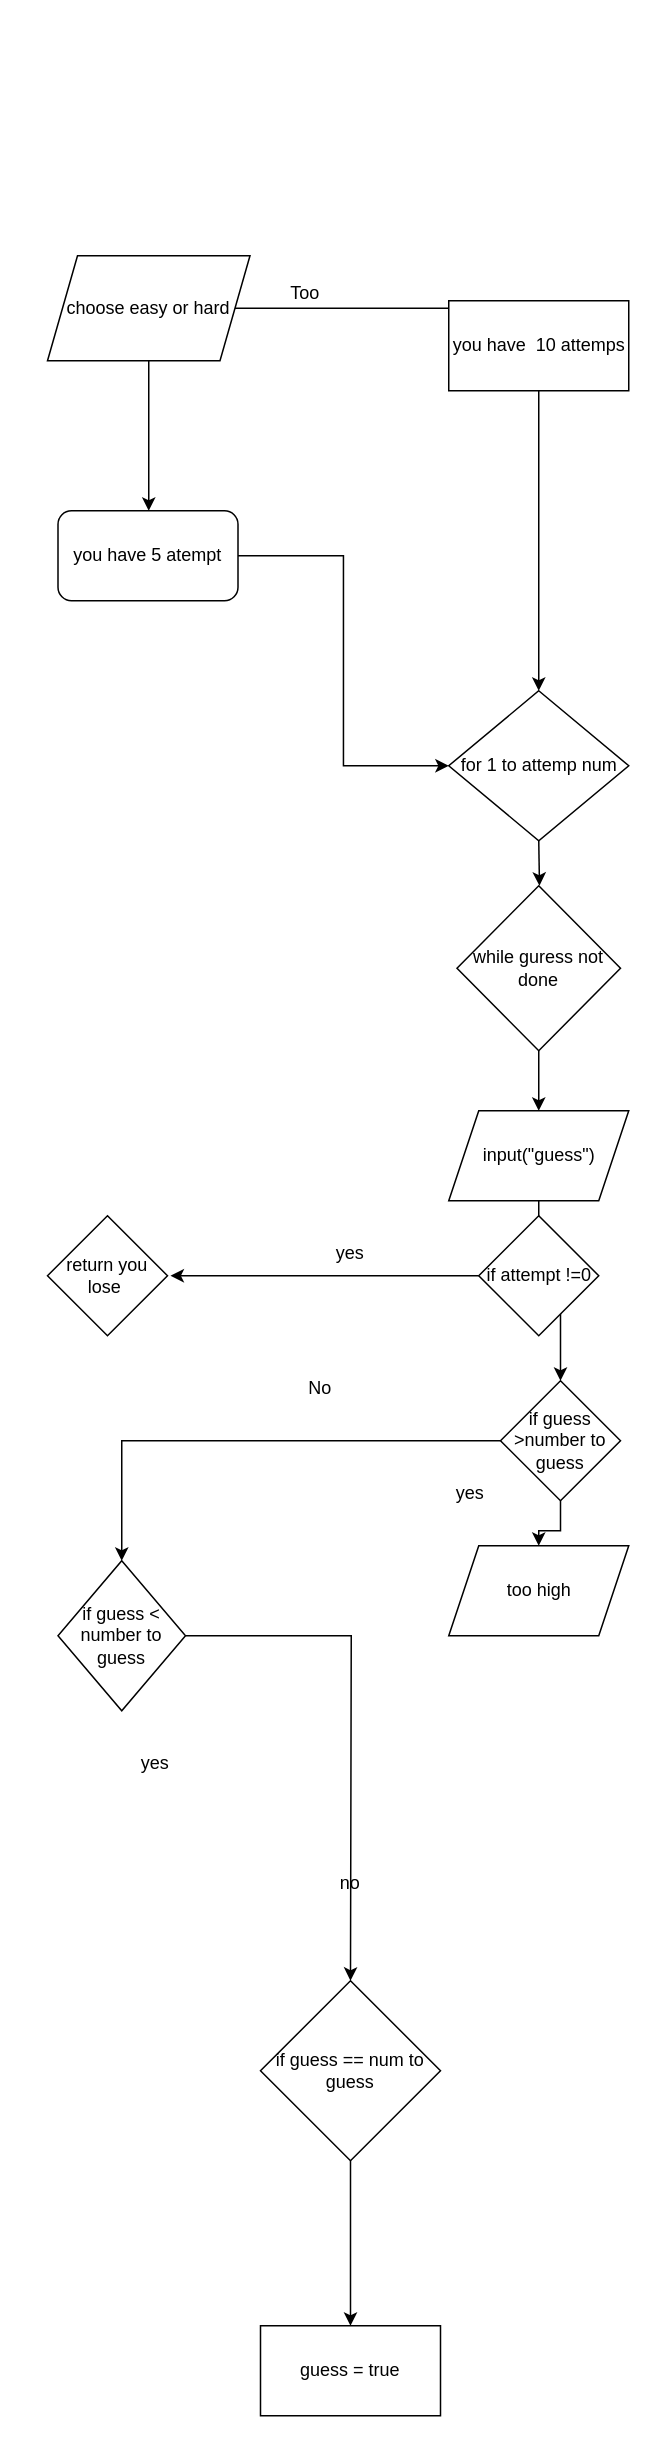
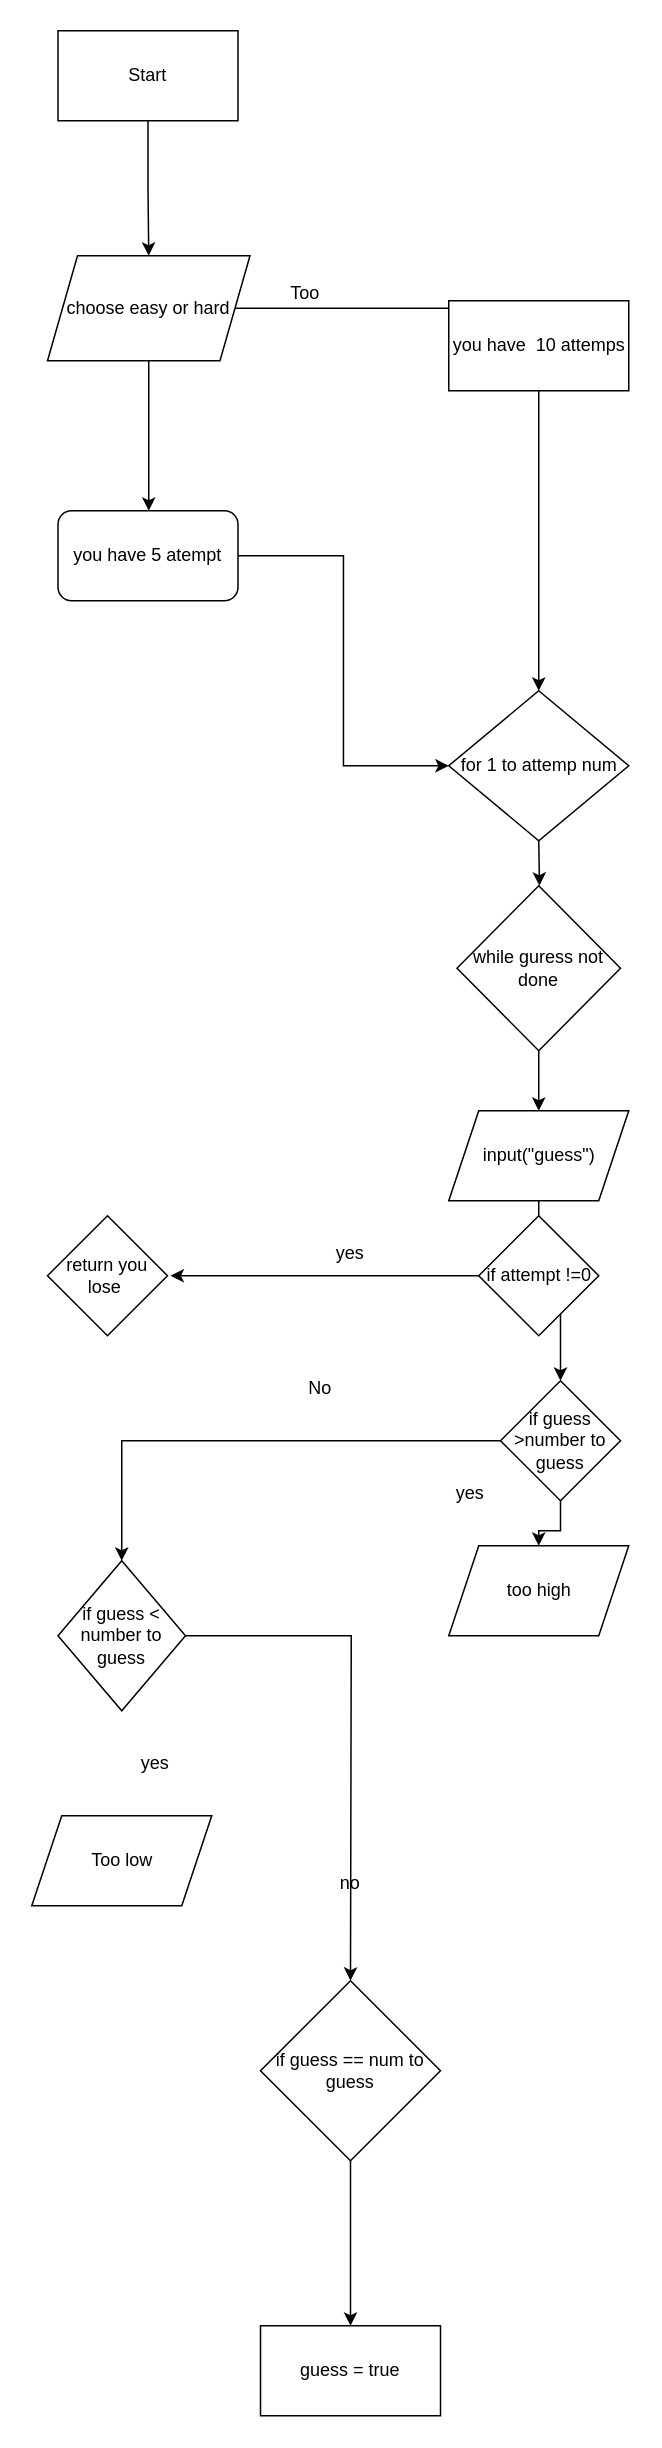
node "Start": added
edge "Start" -> "choose easy or hard": added
node "Too low": added
